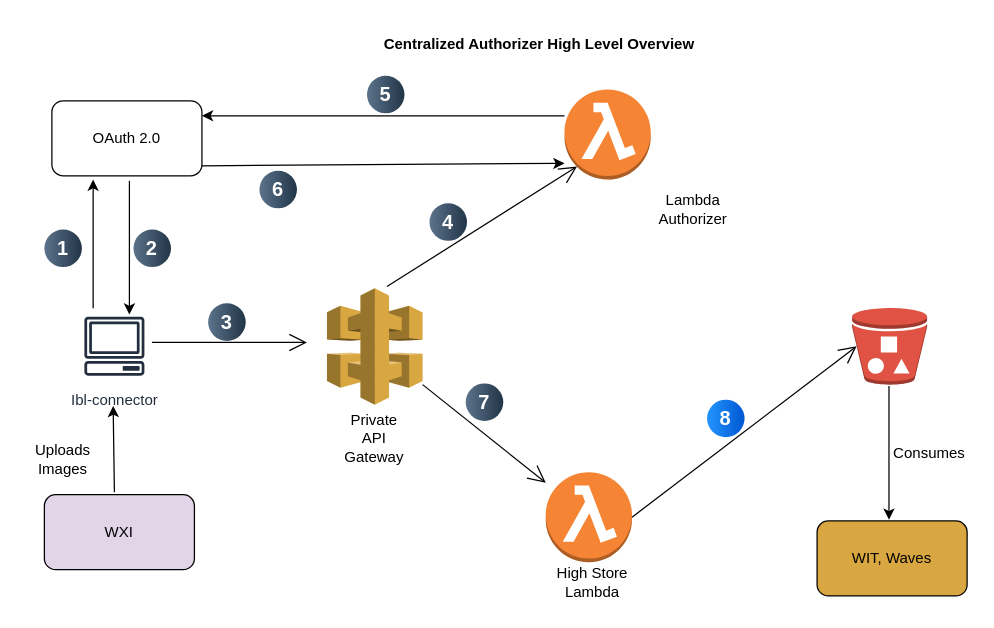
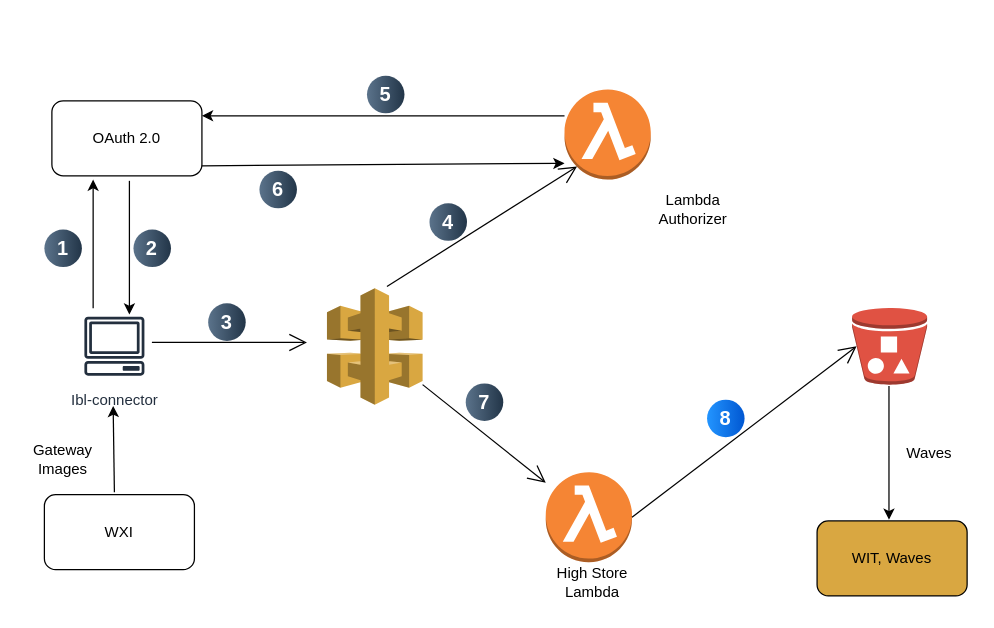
node "Centralized Authorizer High Level Overview": removed
node "Private API Gateway": removed
node "Consumes": label "Consumes" -> "Waves"
node "Uploads Images": label "Uploads Images" -> "Gateway Images"
node "WXI": fillcolor #e1d5e7 -> #ffffff
